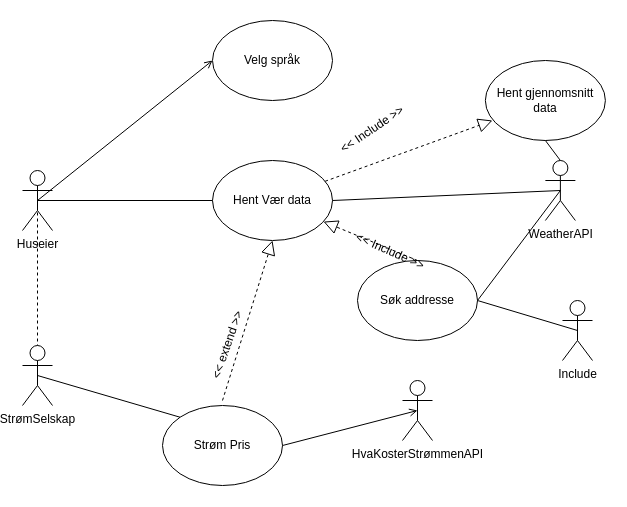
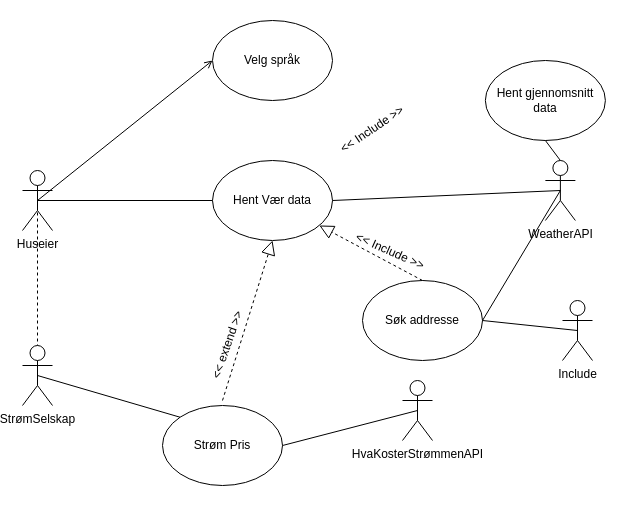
edge "Hent Vær data" -> "Hent gjennomsnitt data": removed
node "Søk addresse": moved (418, 301) -> (423, 321)
edge "Strøm Pris" -> "HvaKosterStrømmenAPI": arrowhead open -> none
